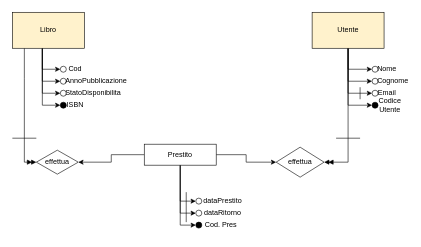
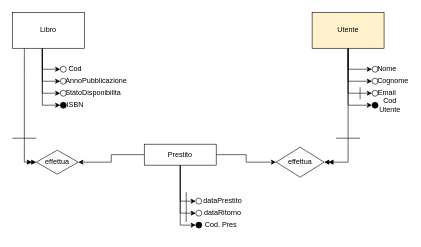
node "Libro": fillcolor #fff2cc -> #ffffff
node "Codice Utente": label "Codice Utente" -> "Cod Utente"
